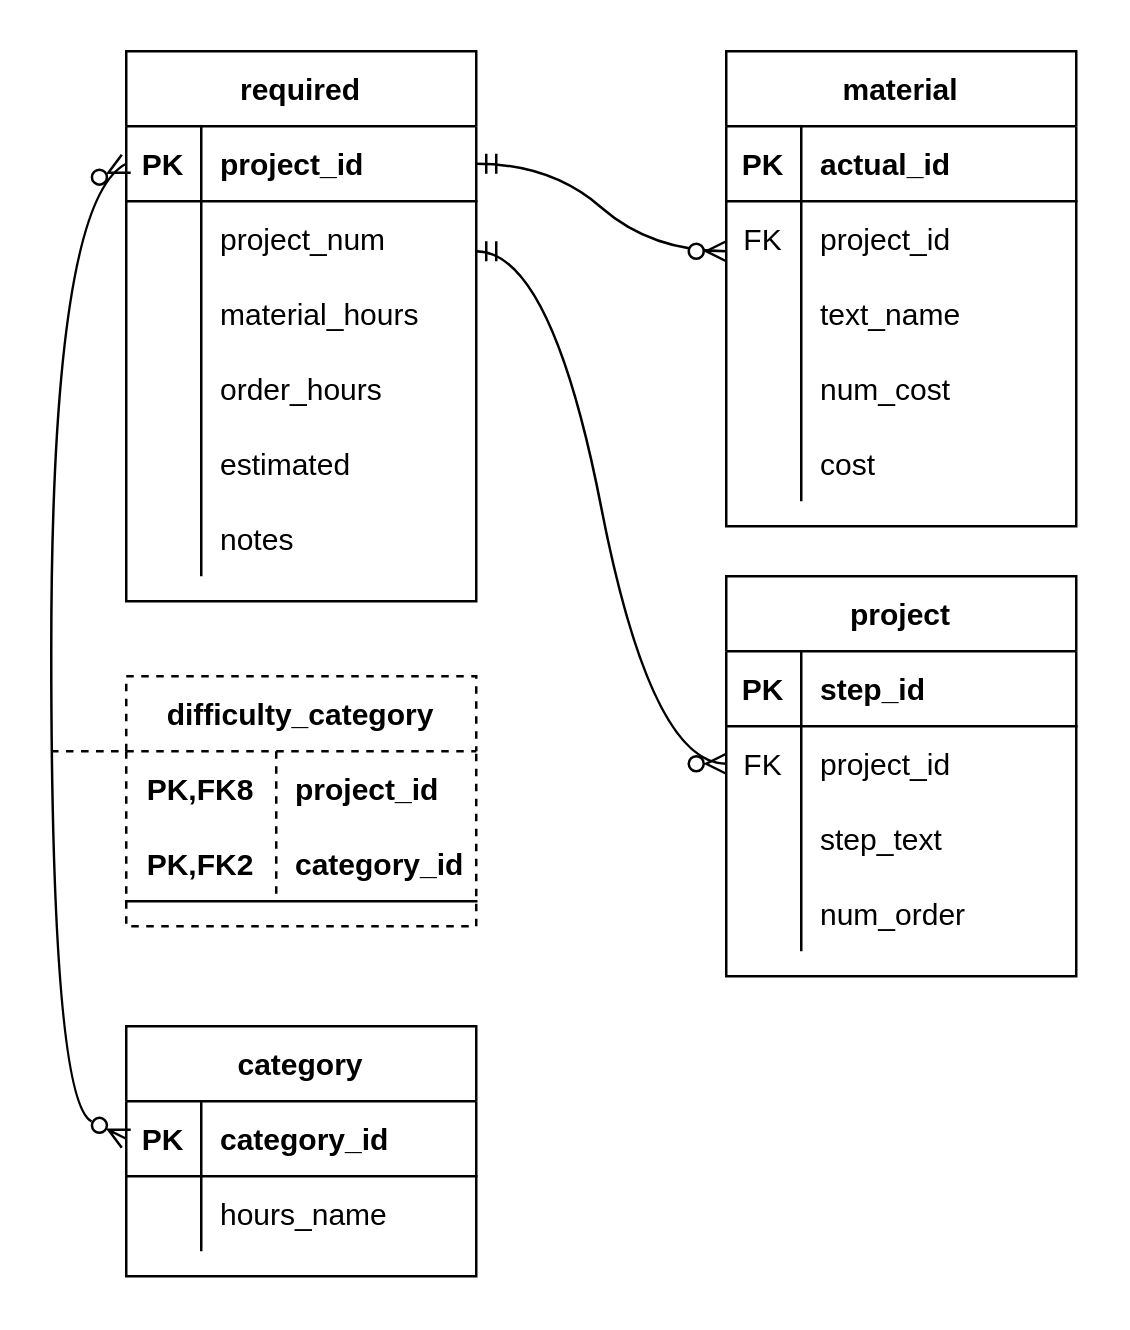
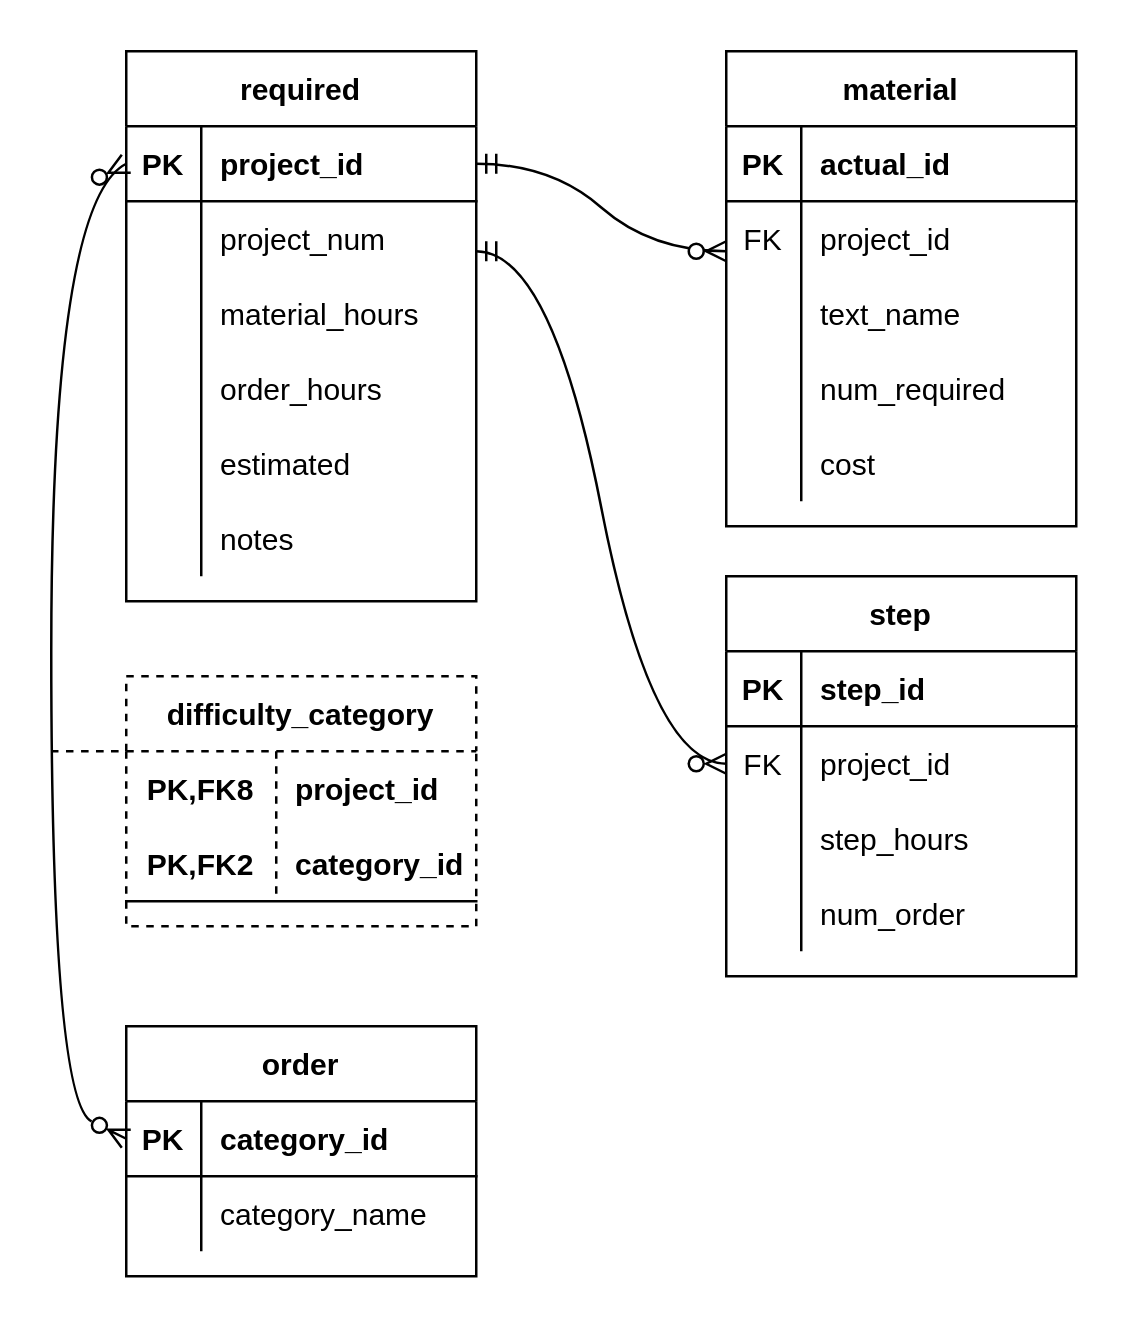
node "num_cost": label "num_cost" -> "num_required"
node "project": label "project" -> "step"
node "step_text": label "step_text" -> "step_hours"
node "category": label "category" -> "order"
node "hours_name": label "hours_name" -> "category_name"
